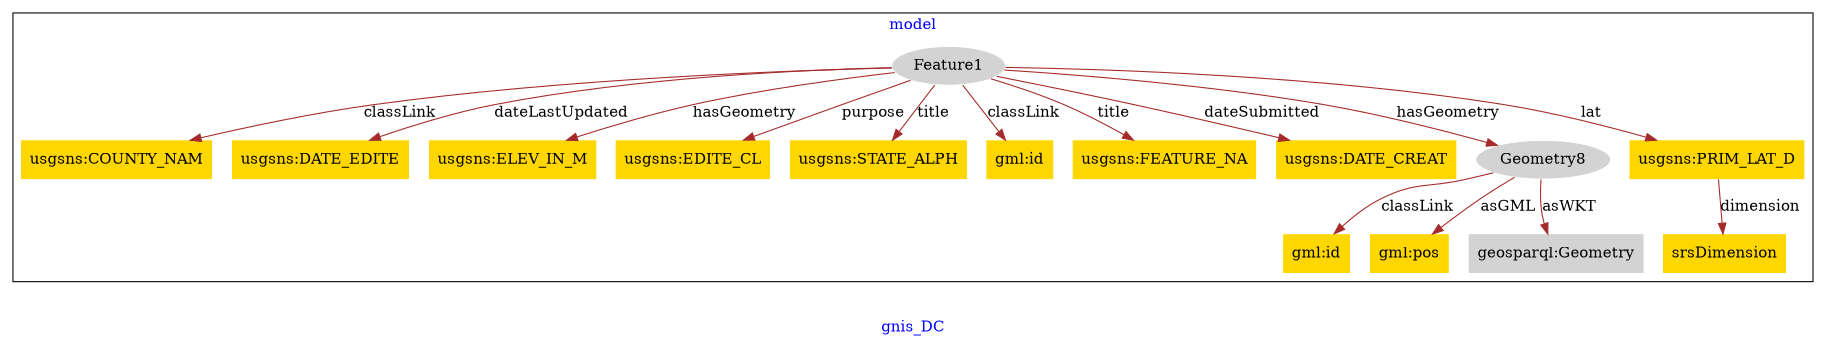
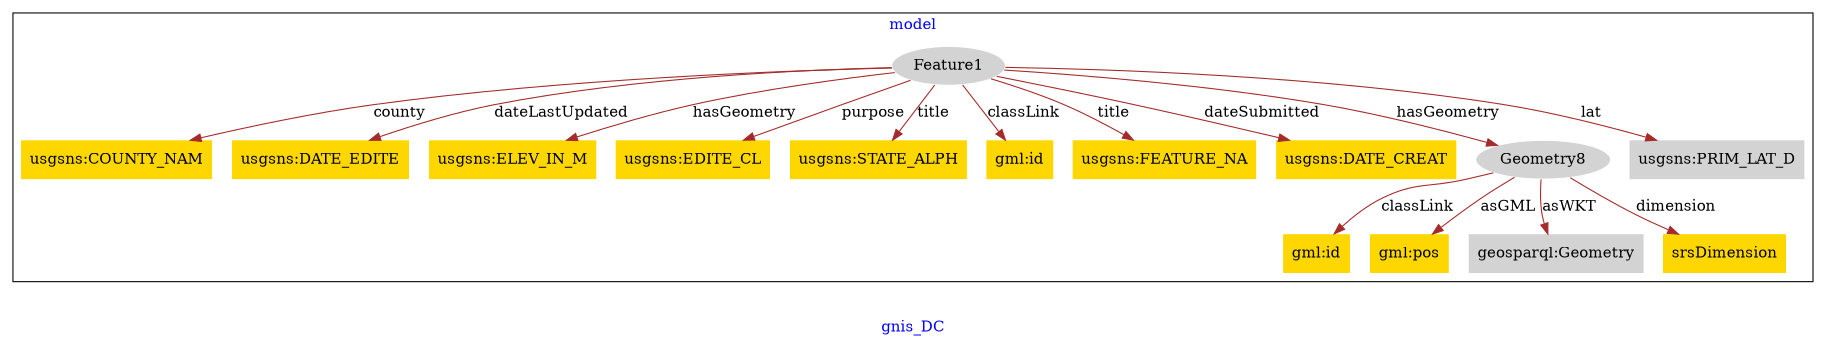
edge "Feature1" -> "usgsns:COUNTY_NAM": label "classLink" -> "county"
node "usgsns:PRIM_LAT_D": fillcolor gold -> lightgray
edge "usgsns:PRIM_LAT_D" -> "srsDimension": now "Geometry8" -> "srsDimension"
